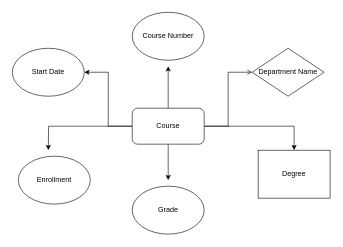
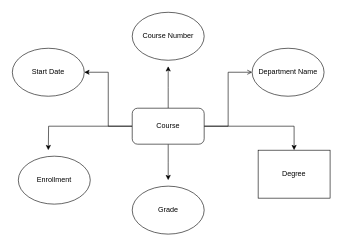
node "Department Name": shape diamond -> ellipse
